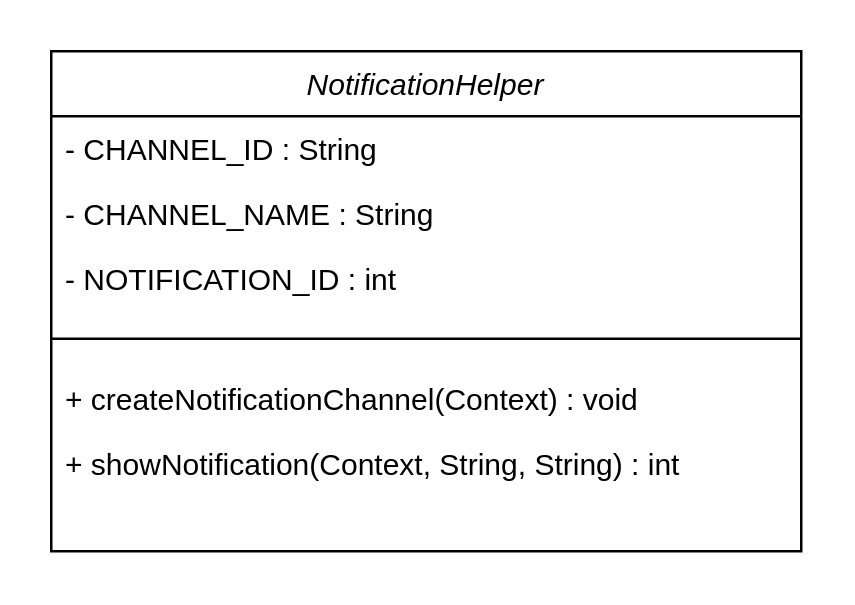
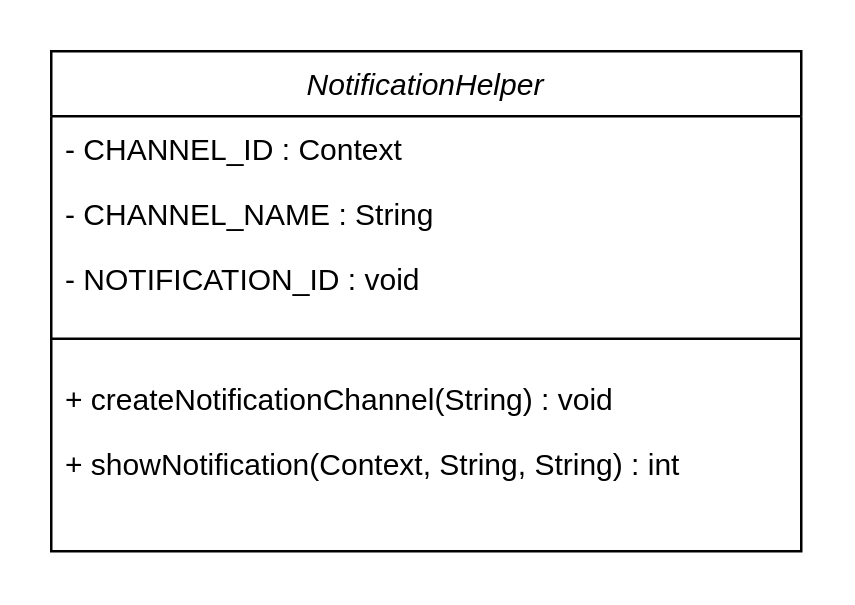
node "- CHANNEL_ID : String": label "- CHANNEL_ID : String" -> "- CHANNEL_ID : Context"
node "- NOTIFICATION_ID : int": label "- NOTIFICATION_ID : int" -> "- NOTIFICATION_ID : void"
node "+ createNotificationChannel(Context) : void": label "+ createNotificationChannel(Context) : void" -> "+ createNotificationChannel(String) : void"
